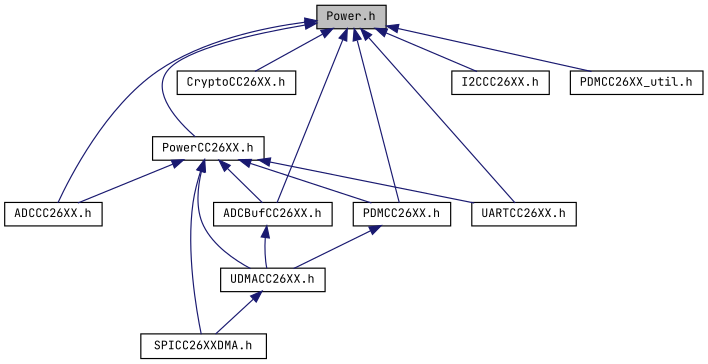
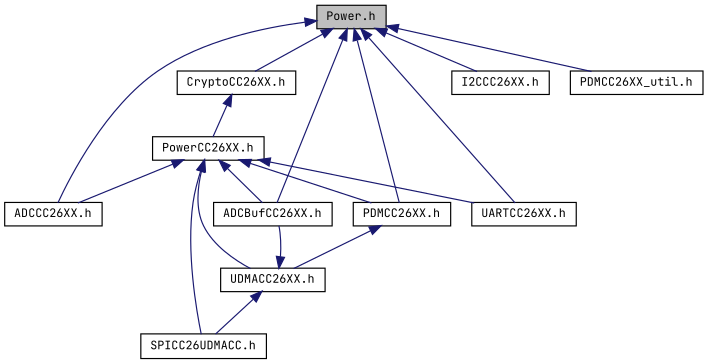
edge "PowerCC26XX.h" -> "Power.h": now "PowerCC26XX.h" -> "CryptoCC26XX.h"
edge "UDMACC26XX.h" -> "ADCBufCC26XX.h": reversed
node "SPICC26XXDMA.h": label "SPICC26XXDMA.h" -> "SPICC26UDMACC.h"
